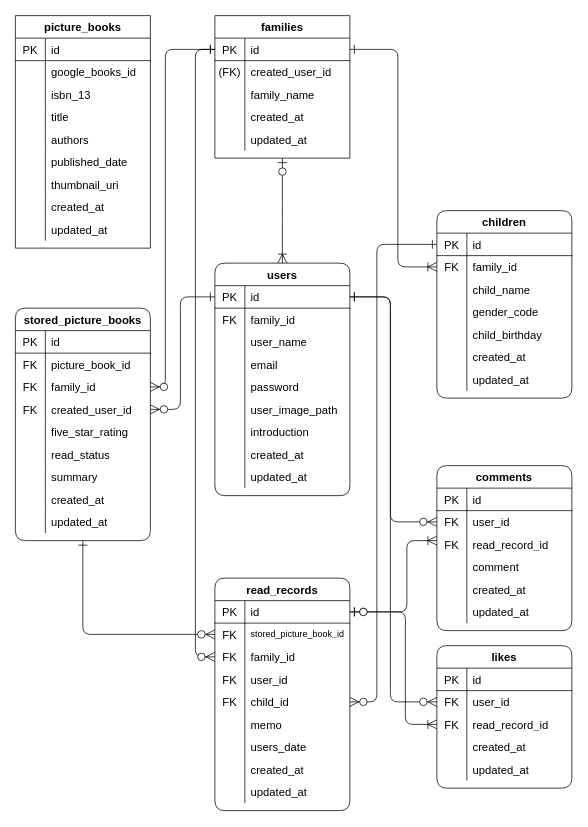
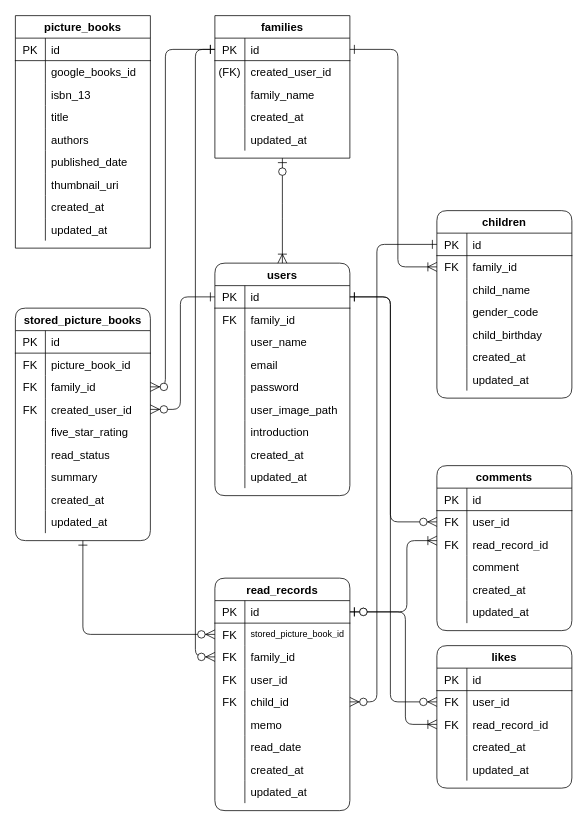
node "users_date": label "users_date" -> "read_date"
